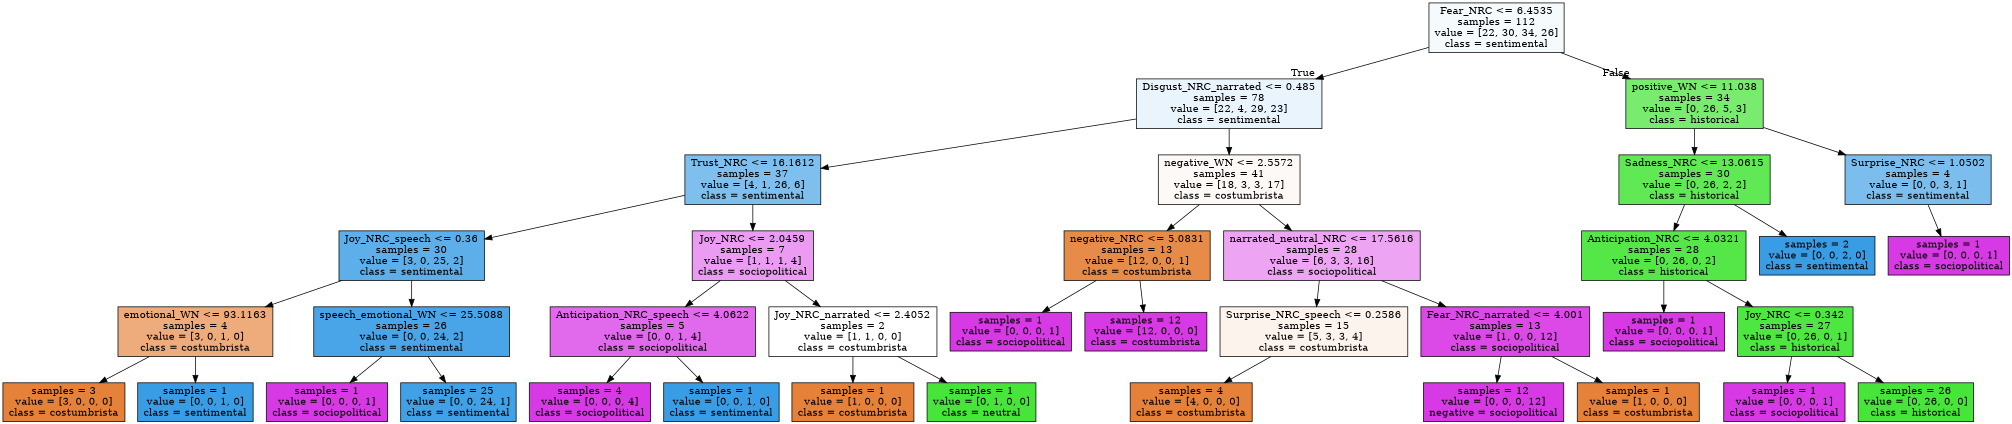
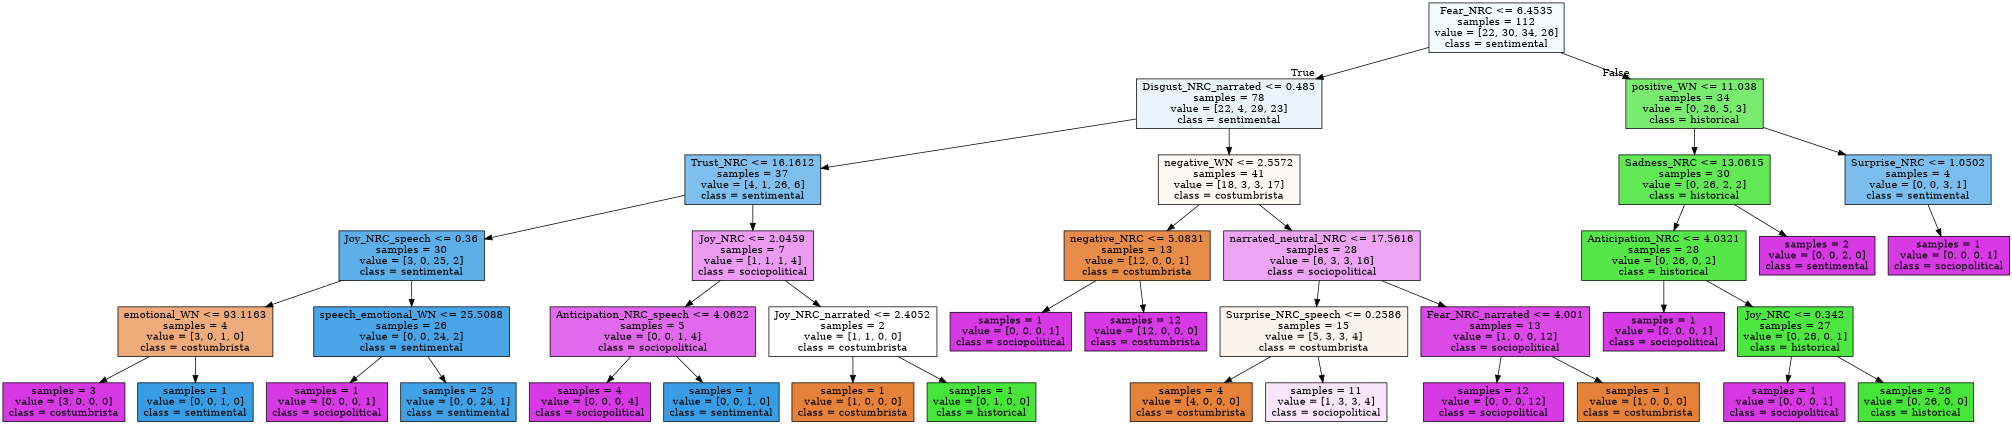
node "samples = 2 value = [0, 0, 2, 0] class = sentimental": fillcolor #399de5ff -> #d739e5ff
node "samples = 3 value = [3, 0, 0, 0] class = costumbrista": fillcolor #e58139ff -> #d739e5ff
node "samples = 1 value = [0, 1, 0, 0] class = neutral": label "samples = 1 value = [0, 1, 0, 0] class = neutral" -> "samples = 1 value = [0, 1, 0, 0] class = historical"
node "samples = 11 value = [1, 3, 3, 4] class = sociopolitical": added
node "samples = 12 value = [0, 0, 0, 12] negative = sociopolitical": label "samples = 12 value = [0, 0, 0, 12] negative = sociopolitical" -> "samples = 12 value = [0, 0, 0, 12] class = sociopolitical"
